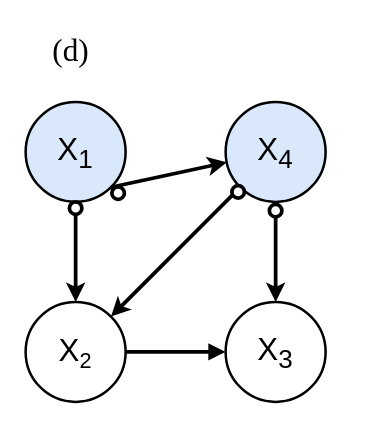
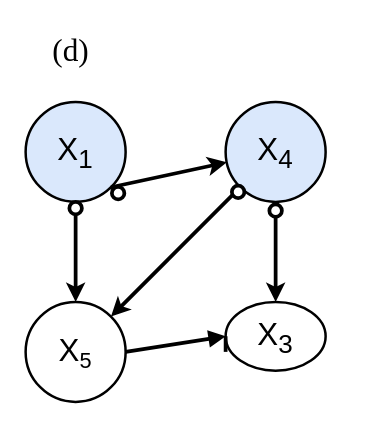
node "X2": label "X2" -> "X5"
node "X3": size 100x100 -> 100x69
